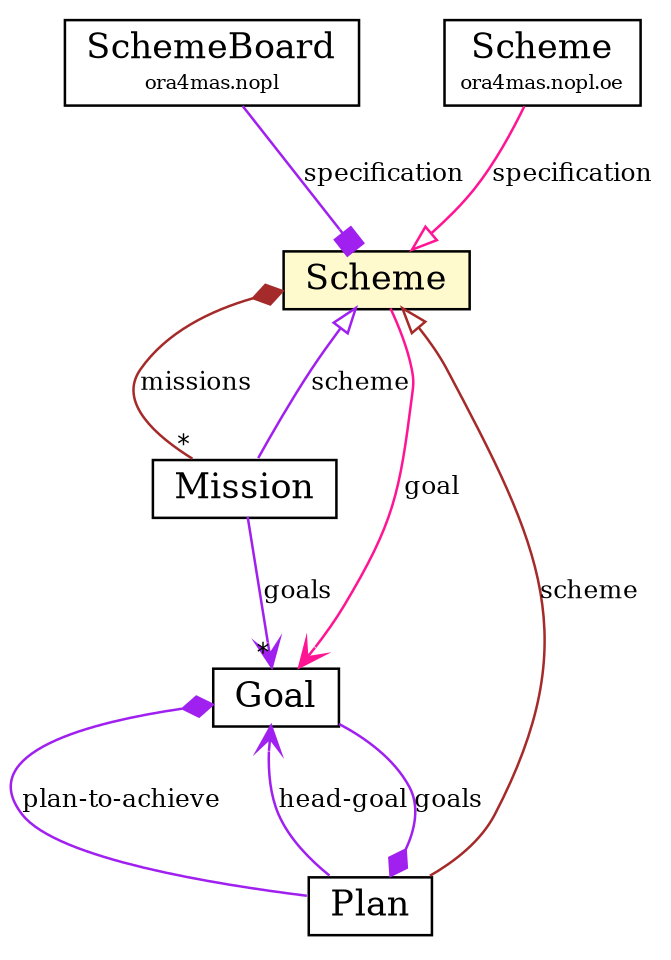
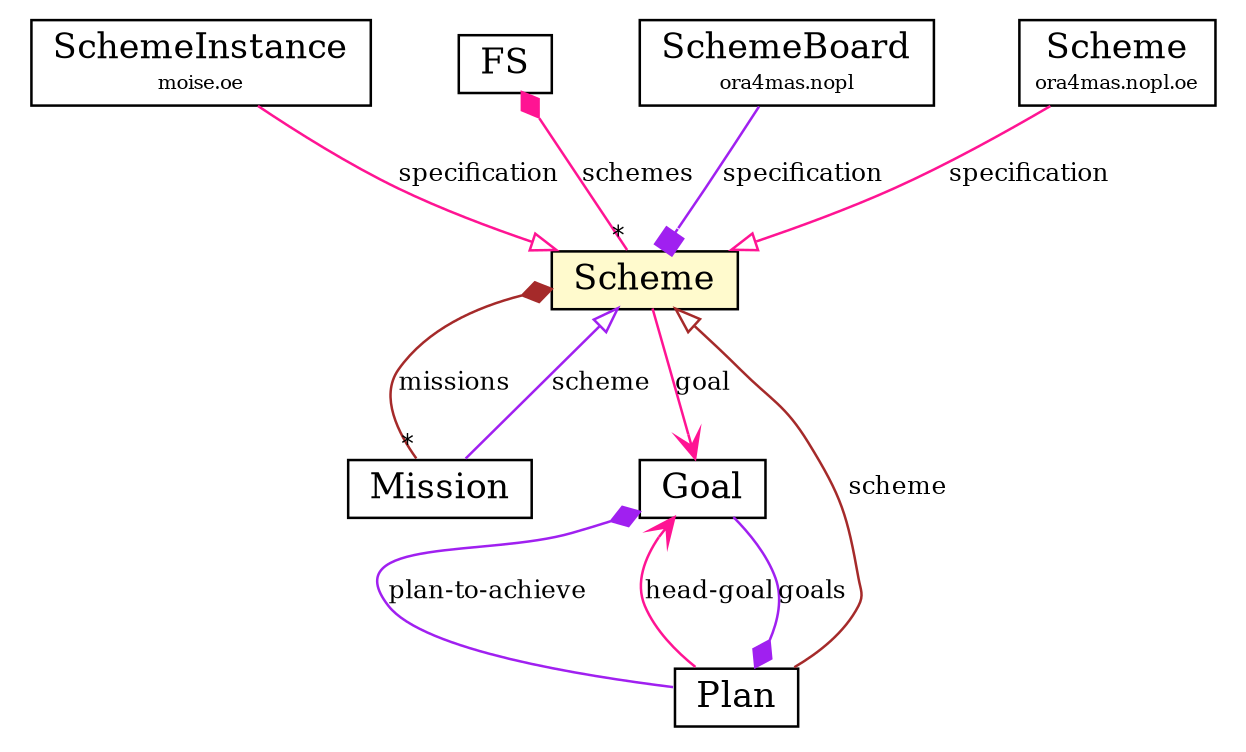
node "SchemeInstance": added
node "FS": added
edge "Mission" -> "Goal": removed, label "goals"
edge "Plan" -> "Goal": color purple -> deeppink
